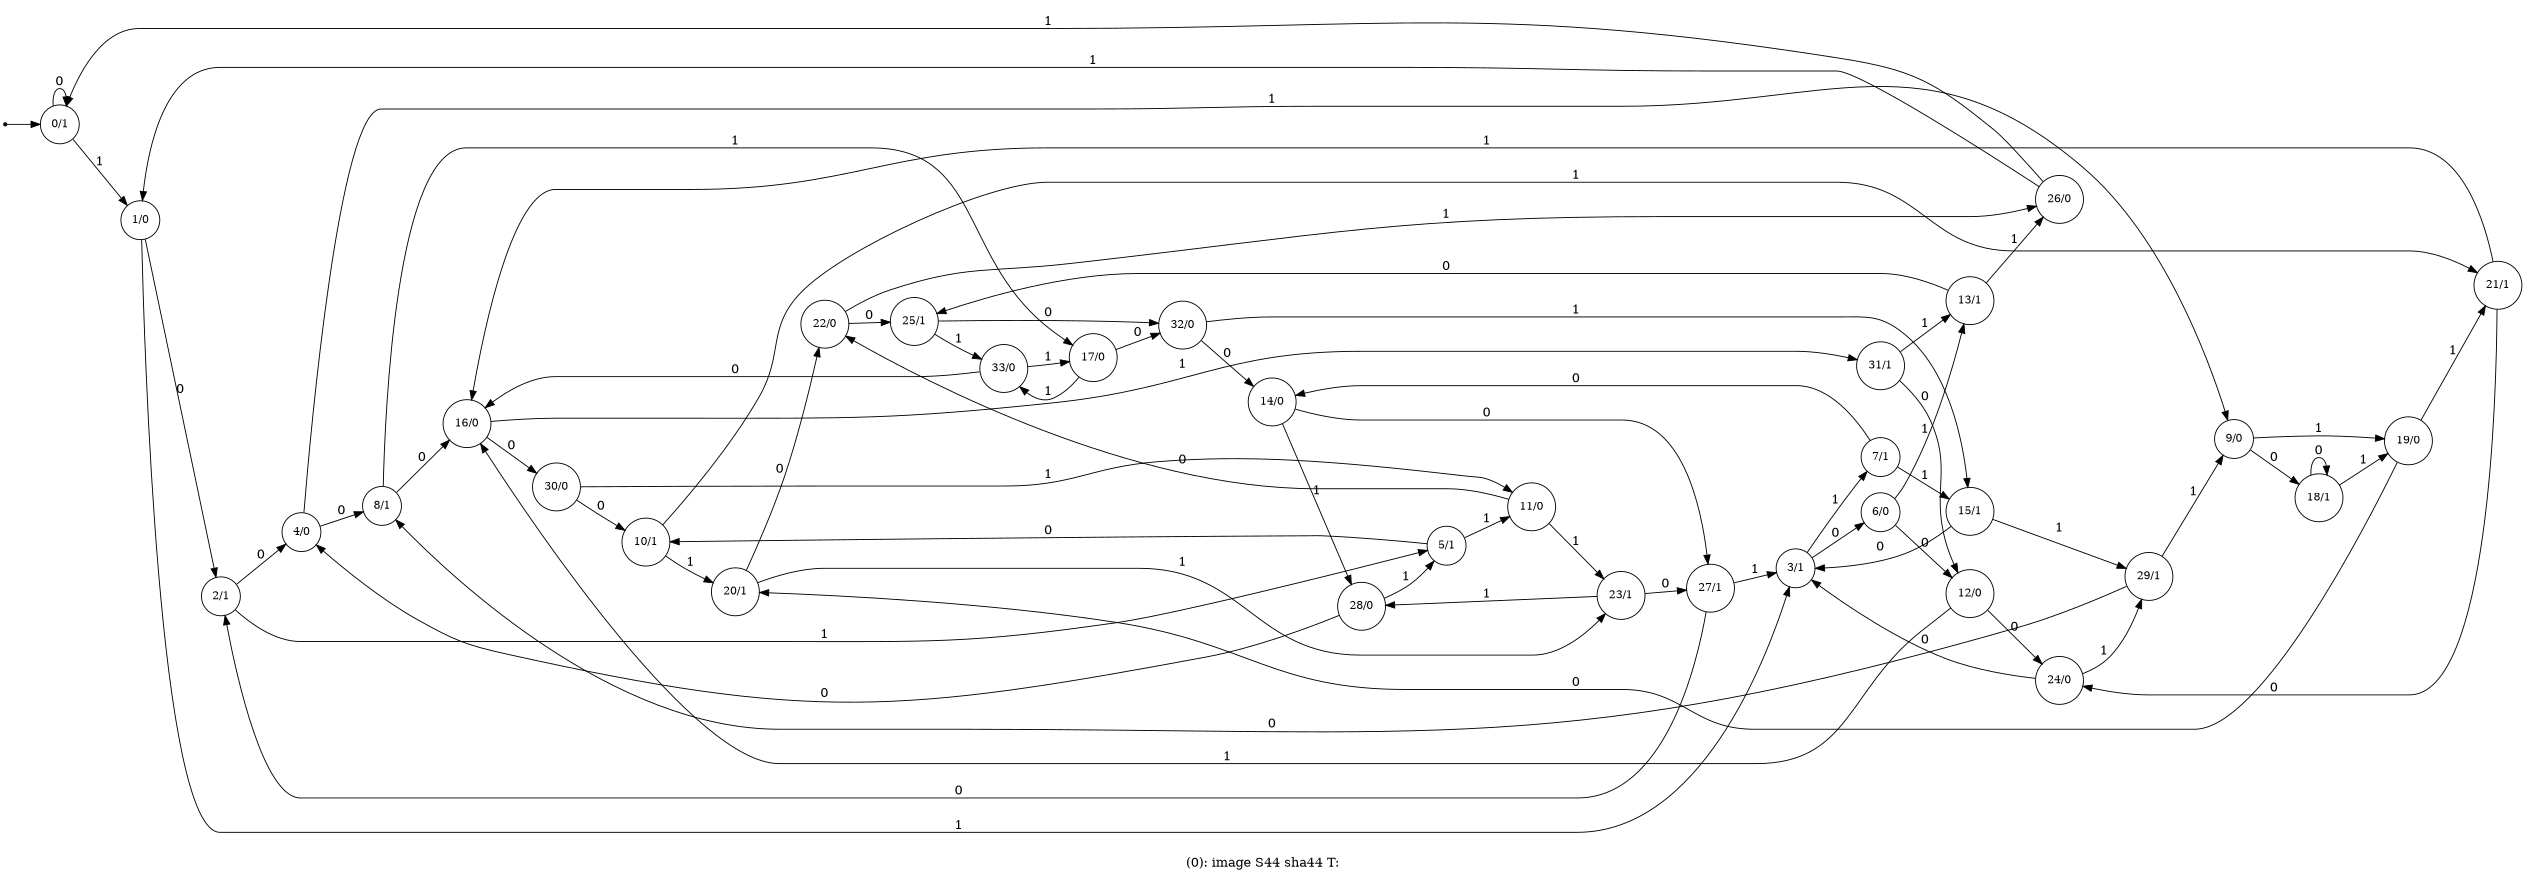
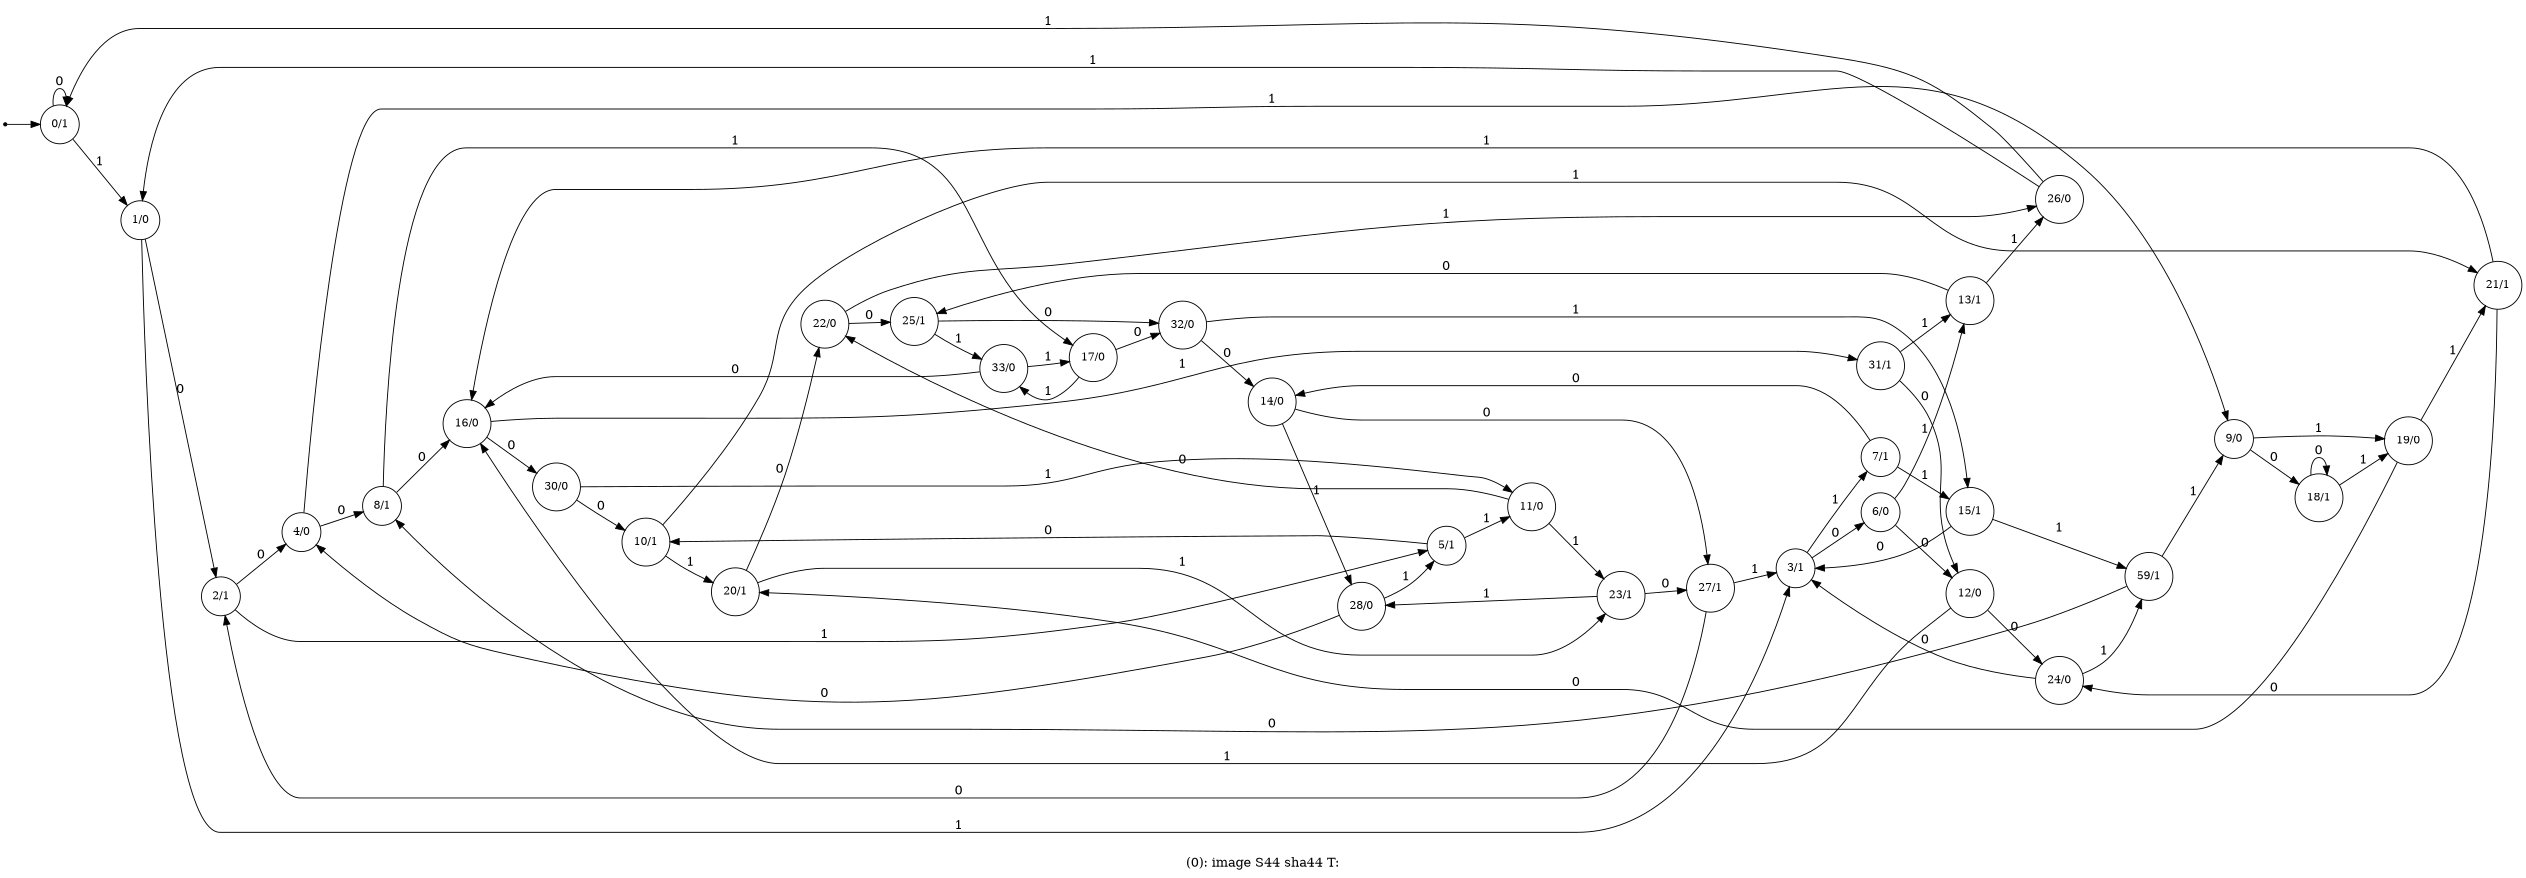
node "29/1": label "29/1" -> "59/1"
